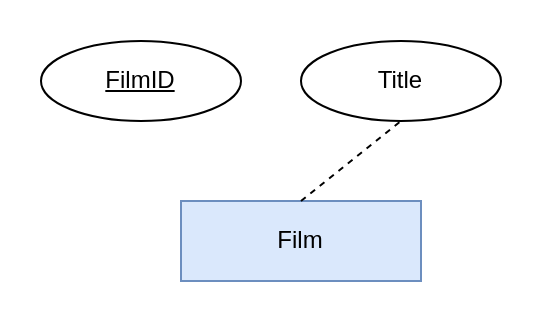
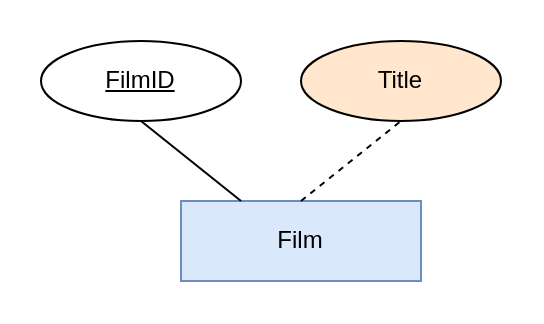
node "Title": fillcolor #ffffff -> #ffe6cc
edge "FilmID" -- "Film": added
